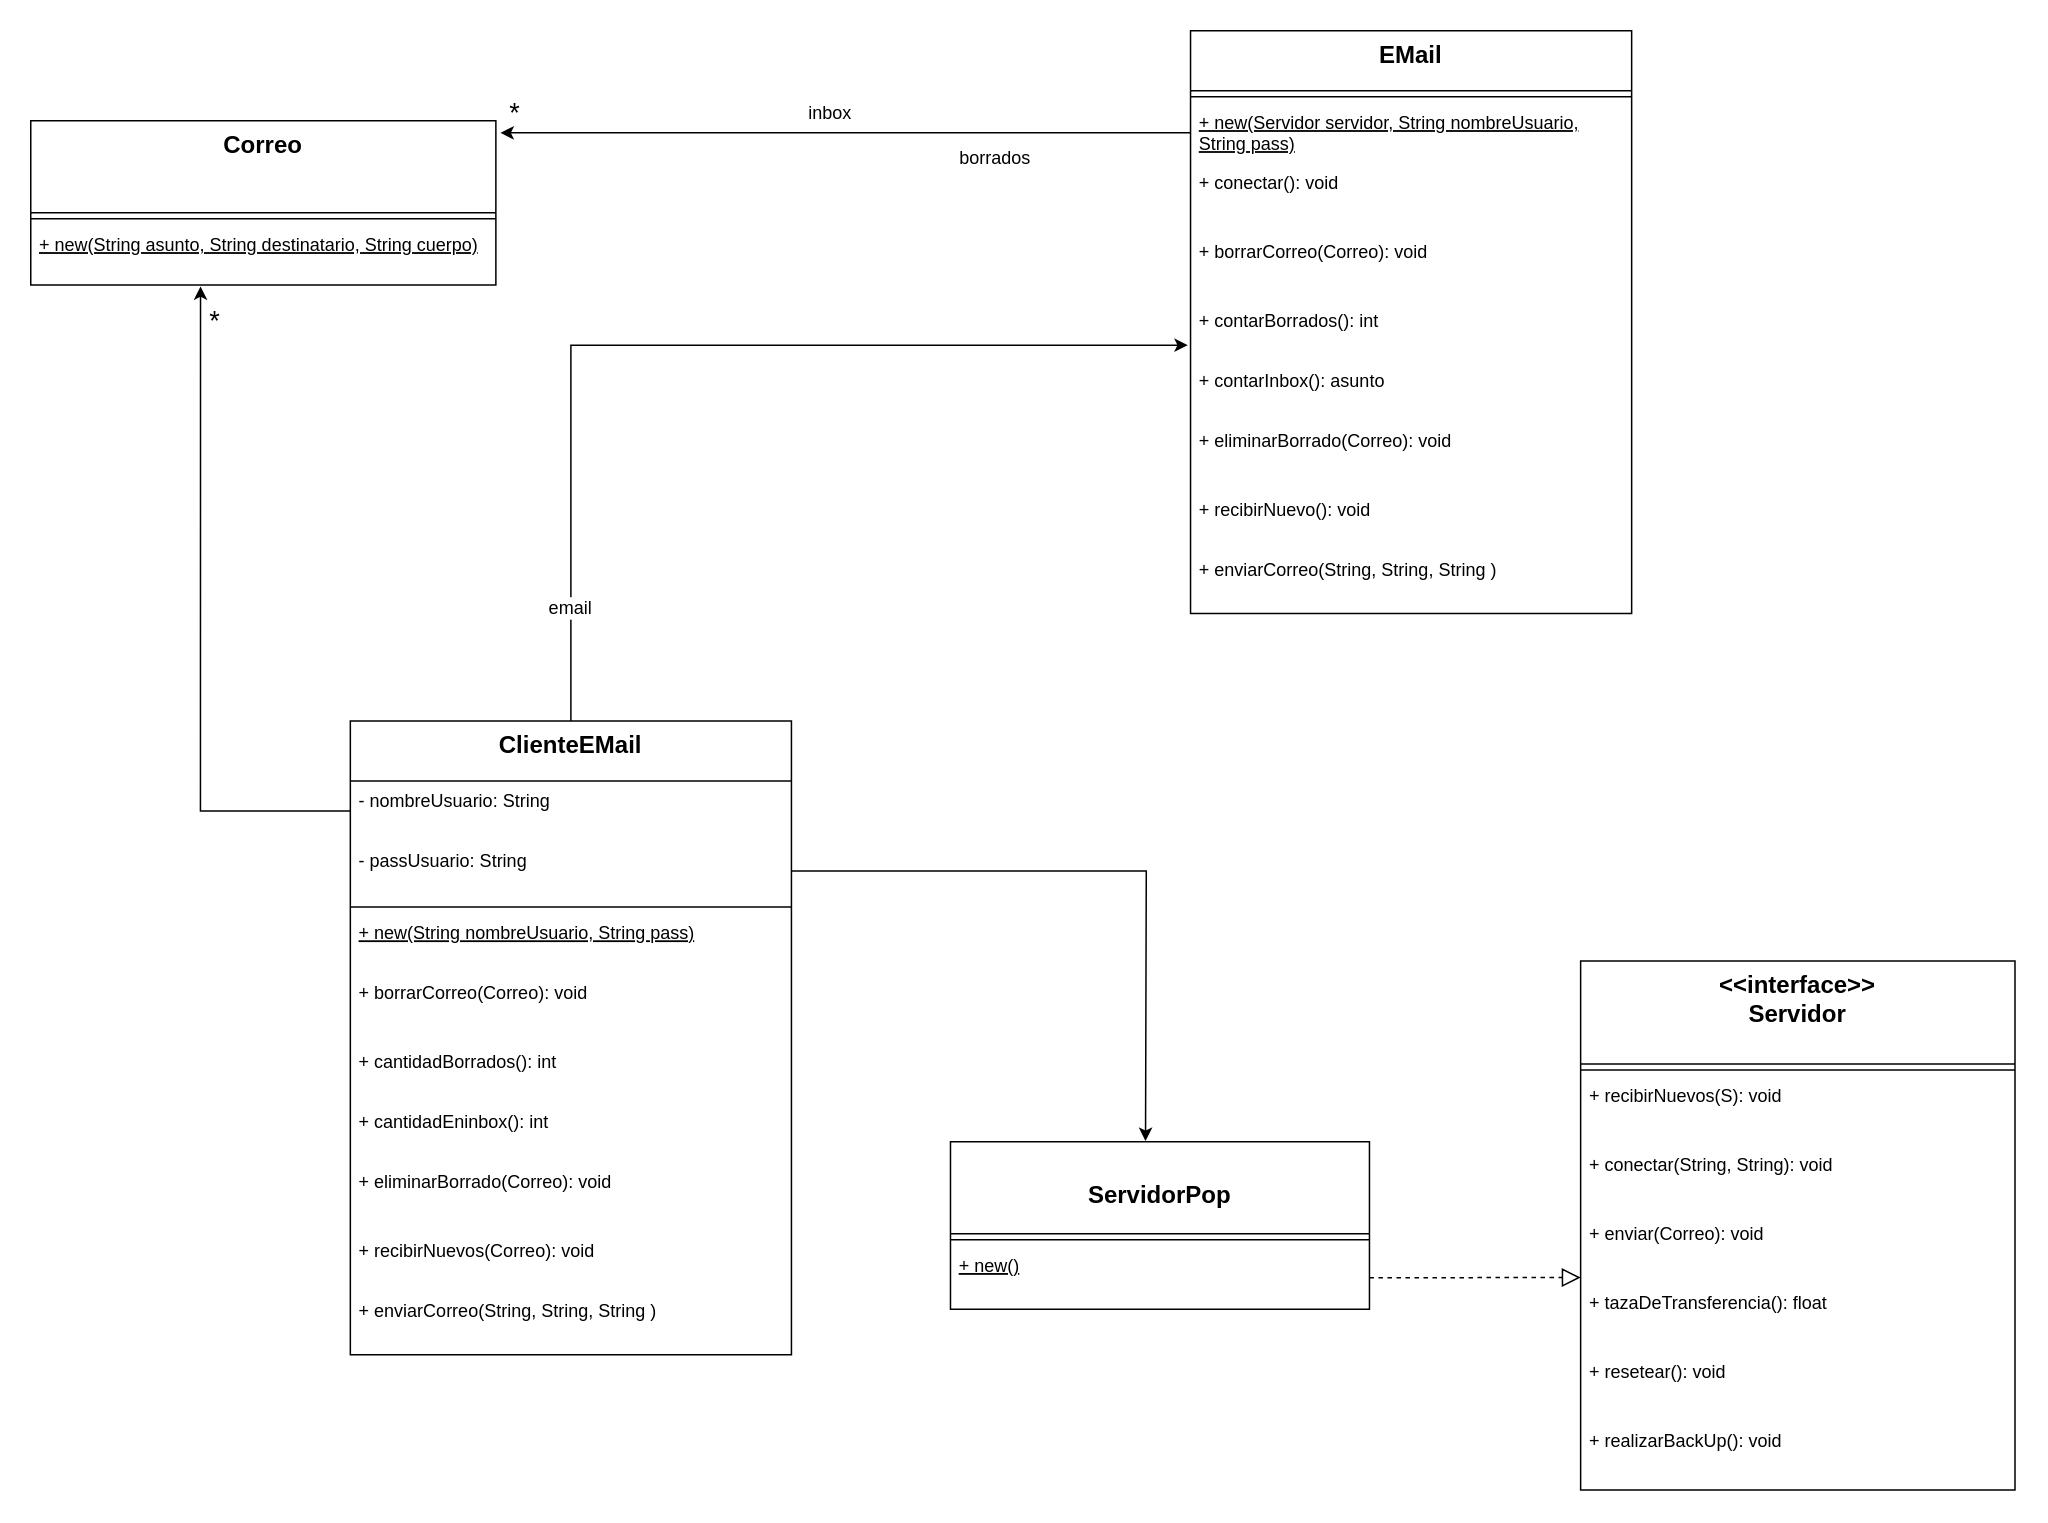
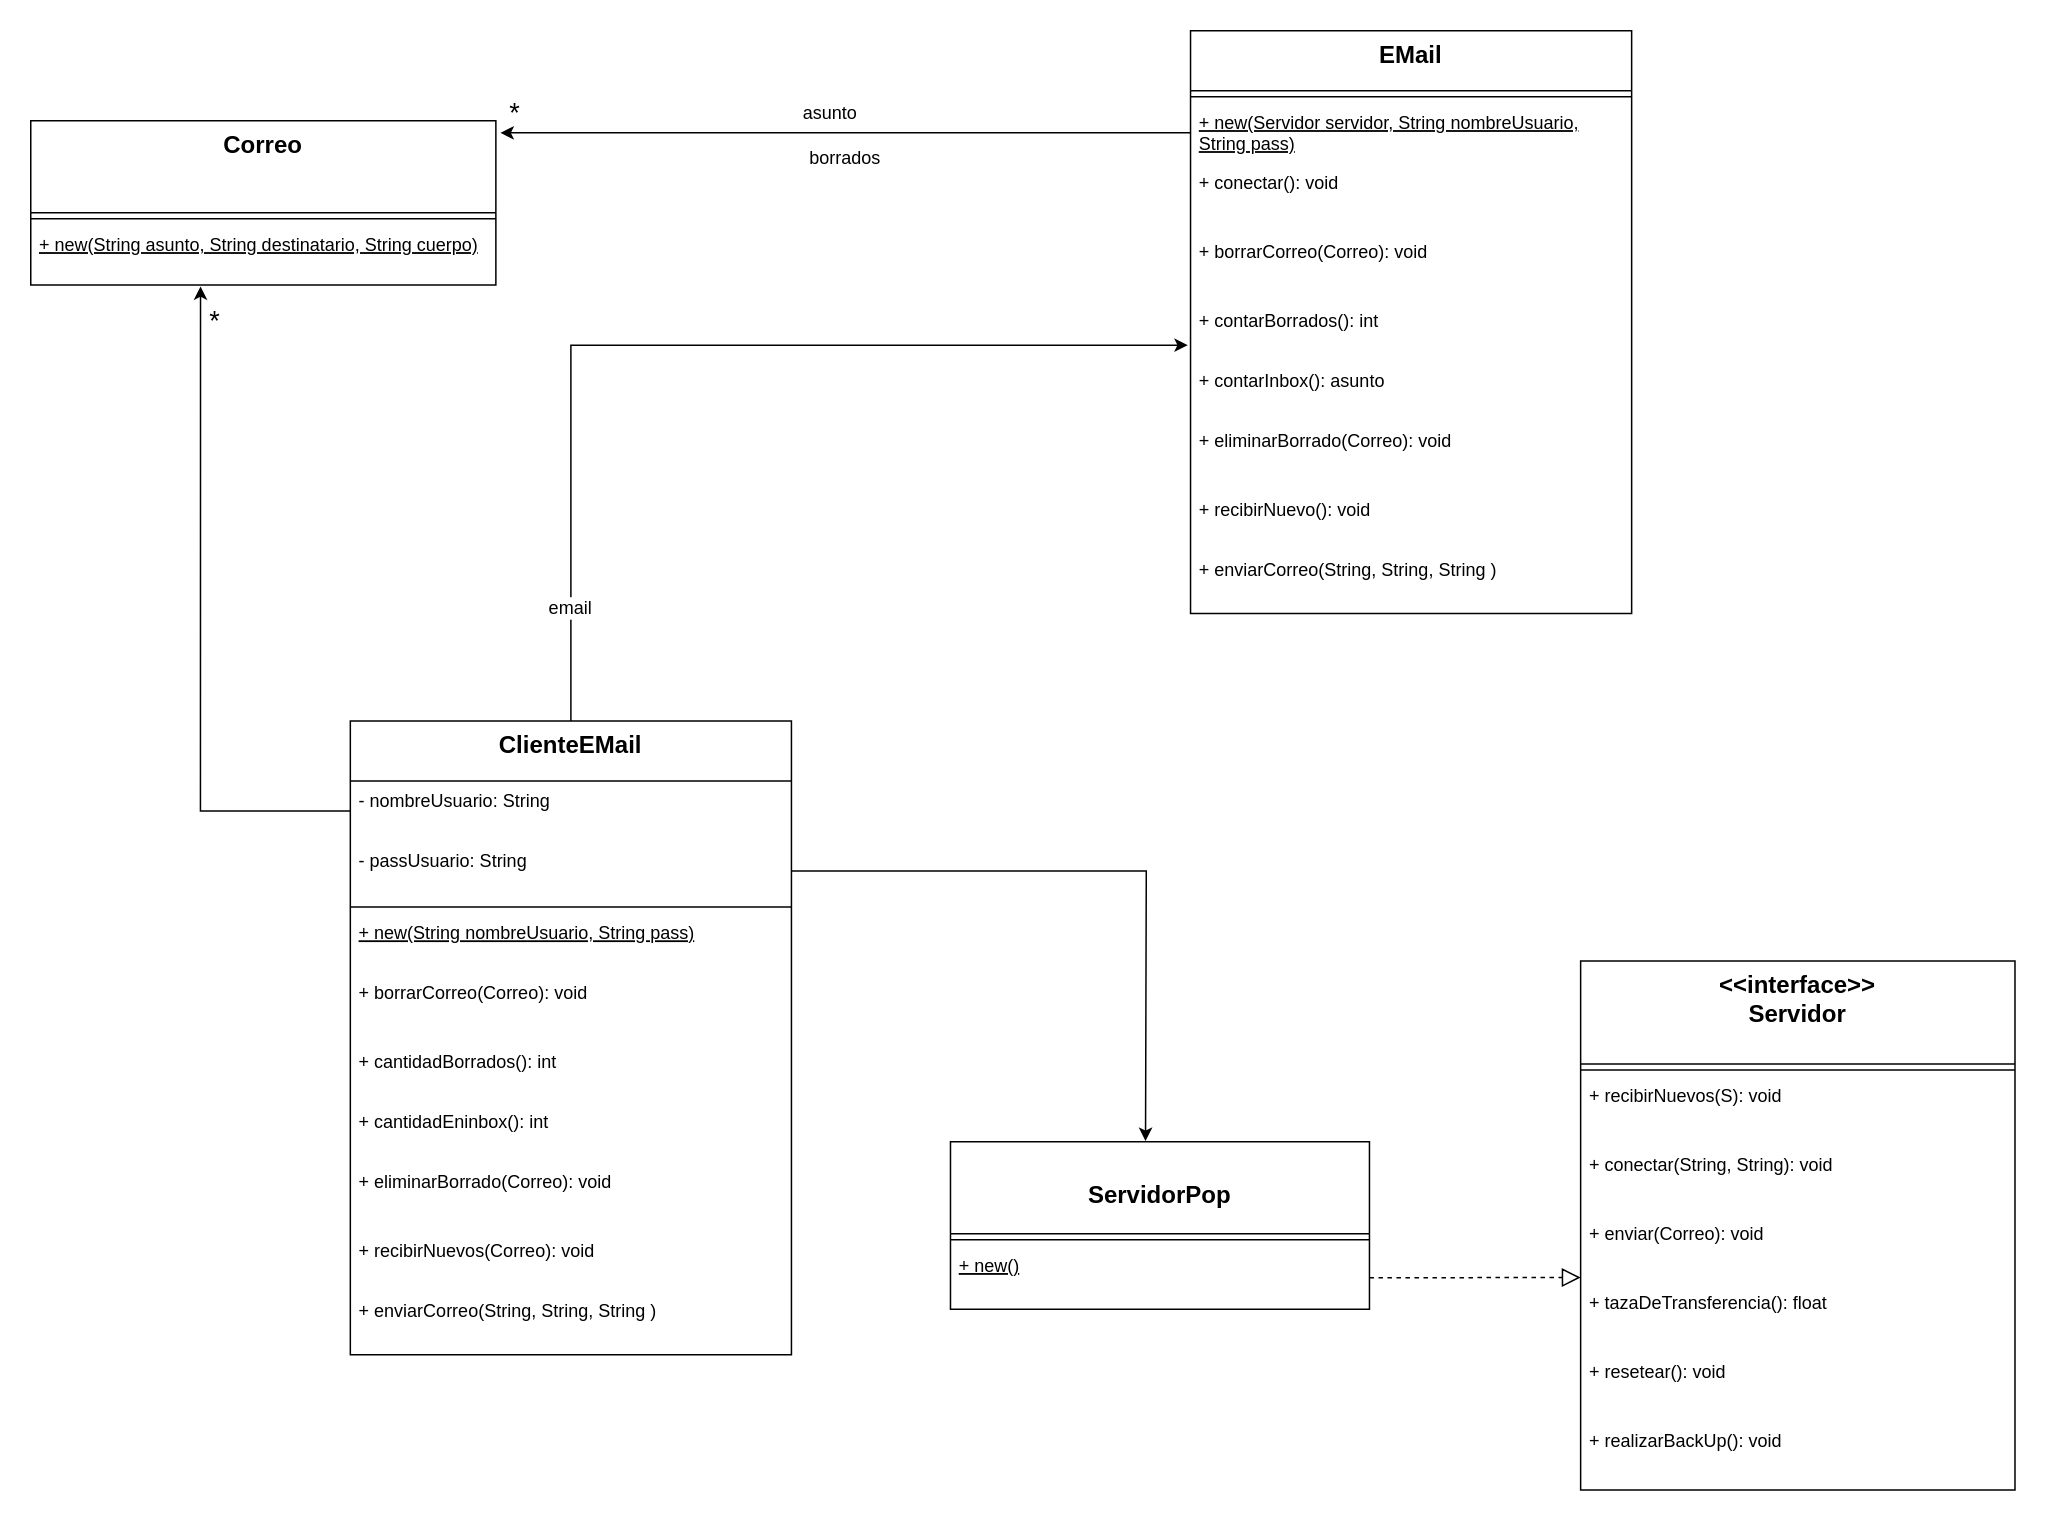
node "inbox": label "inbox" -> "asunto"
node "borrados": moved (995, 158) -> (845, 158)
